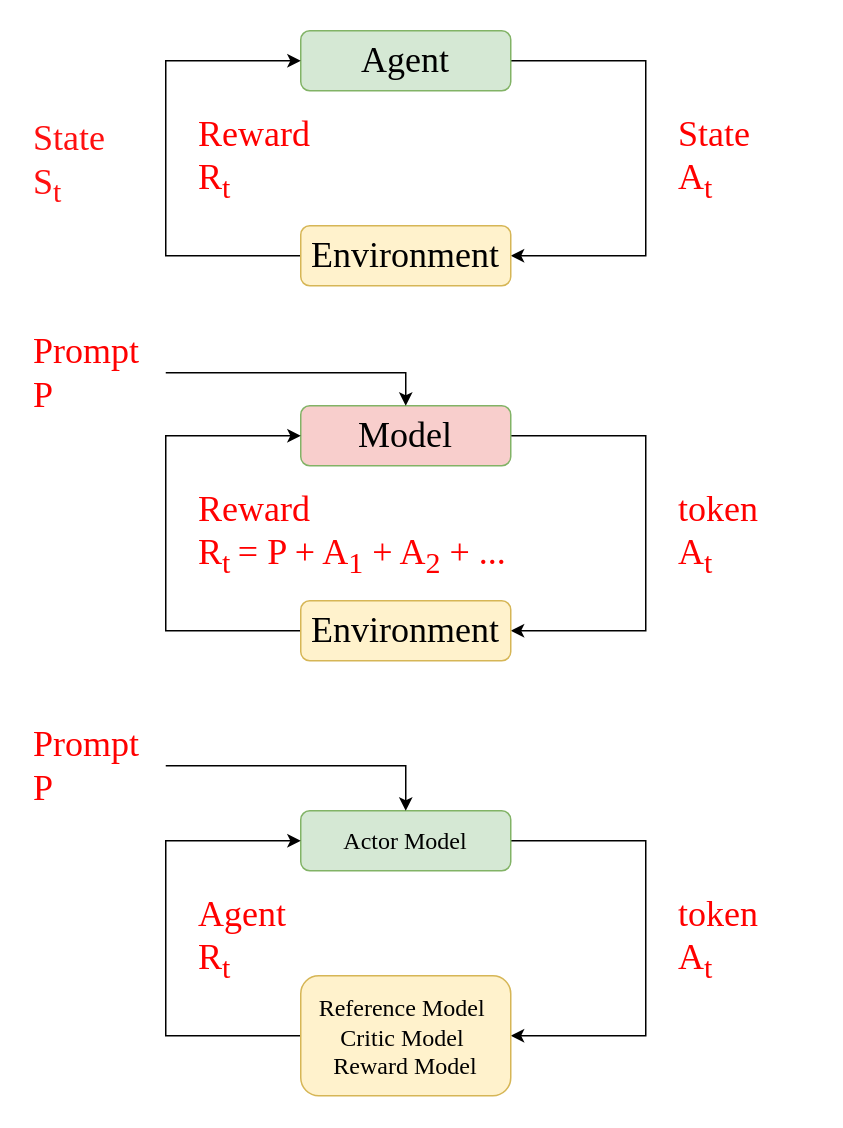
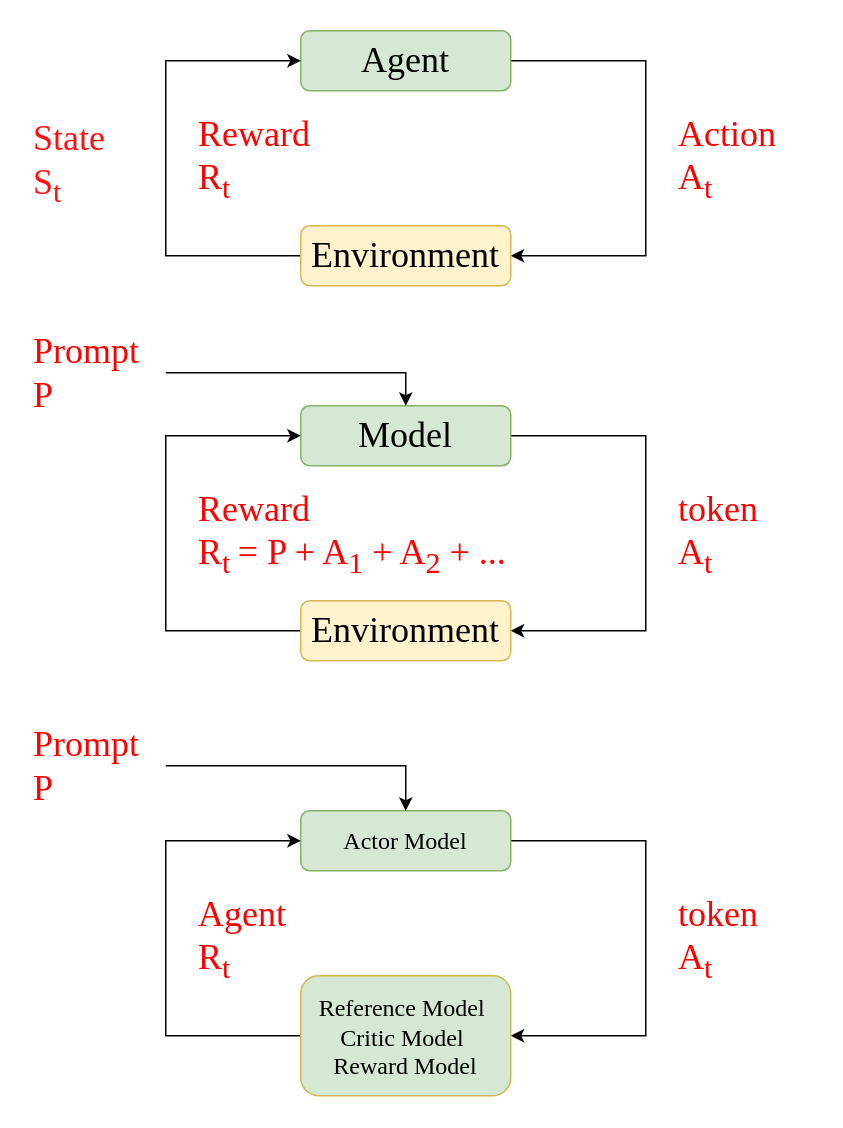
node "State At": label "State At" -> "Action At"
node "Model": fillcolor #f8cecc -> #d5e8d4
node "Reference Model Critic Model Reward Model": fillcolor #fff2cc -> #d5e8d4
